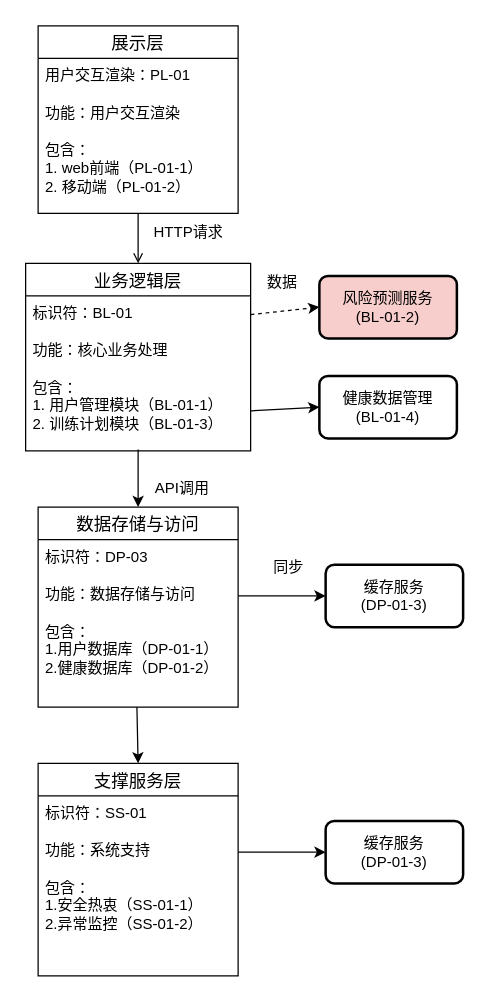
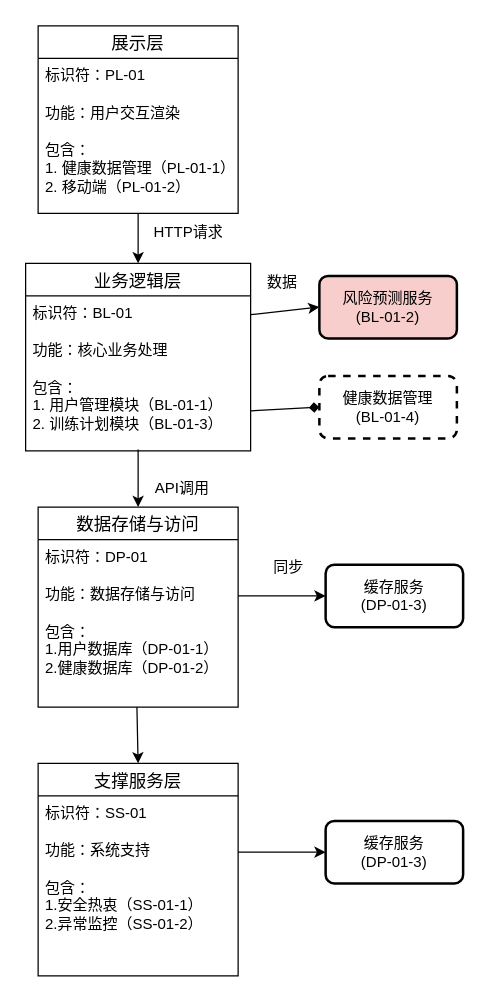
node "用户交互渲染：PL-01": label "用户交互渲染：PL-01" -> "标识符：PL-01"
node "包含： 1. web前端（PL-01-1） 2. 移动端（PL-01-2）": label "包含： 1. web前端（PL-01-1） 2. 移动端（PL-01-2）" -> "包含： 1. 健康数据管理（PL-01-1） 2. 移动端（PL-01-2）"
edge "展示层" -> "业务逻辑层": arrowhead open -> classic
edge "标识符：BL-01" -> "风险预测服务 (BL-01-2)": style dashed -> solid
edge "包含： 1. 用户管理模块（BL-01-1） 2. 训练计划模块（BL-01-3）" -> "健康数据管理 (BL-01-4)": arrowhead classic -> diamond
node "健康数据管理 (BL-01-4)": style solid -> dashed
node "标识符：DP-03": label "标识符：DP-03" -> "标识符：DP-01"
